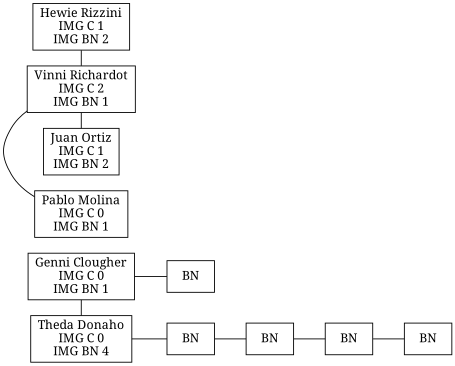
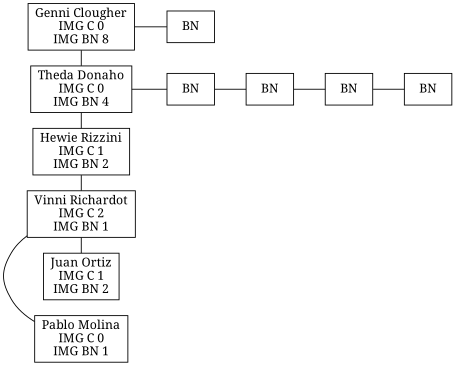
edge "Theda Donaho IMG C 0 IMG BN 4" -- "Hewie Rizzini IMG C 1 IMG BN 2": added
node "Genni Clougher IMG C 0 IMG BN 1": label "Genni Clougher IMG C 0 IMG BN 1" -> "Genni Clougher IMG C 0 IMG BN 8"
